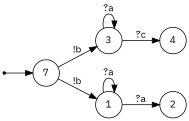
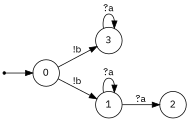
node "4": removed
node "7": label "7" -> "0"
